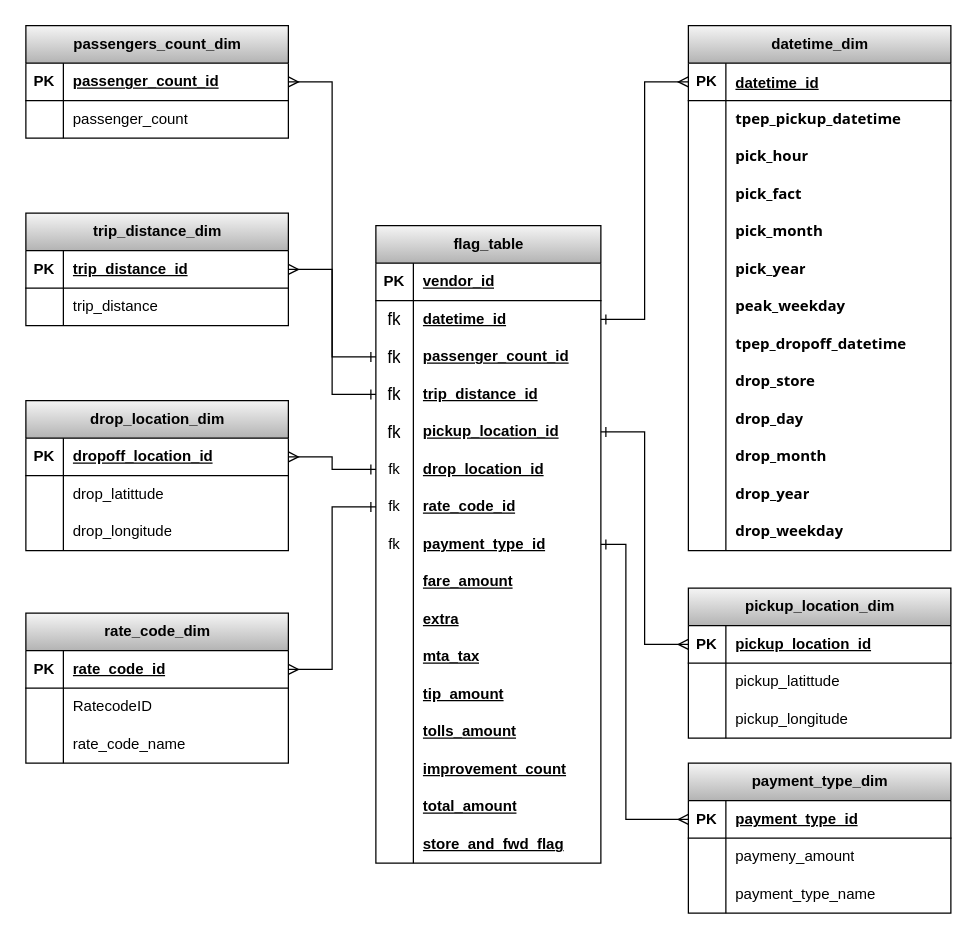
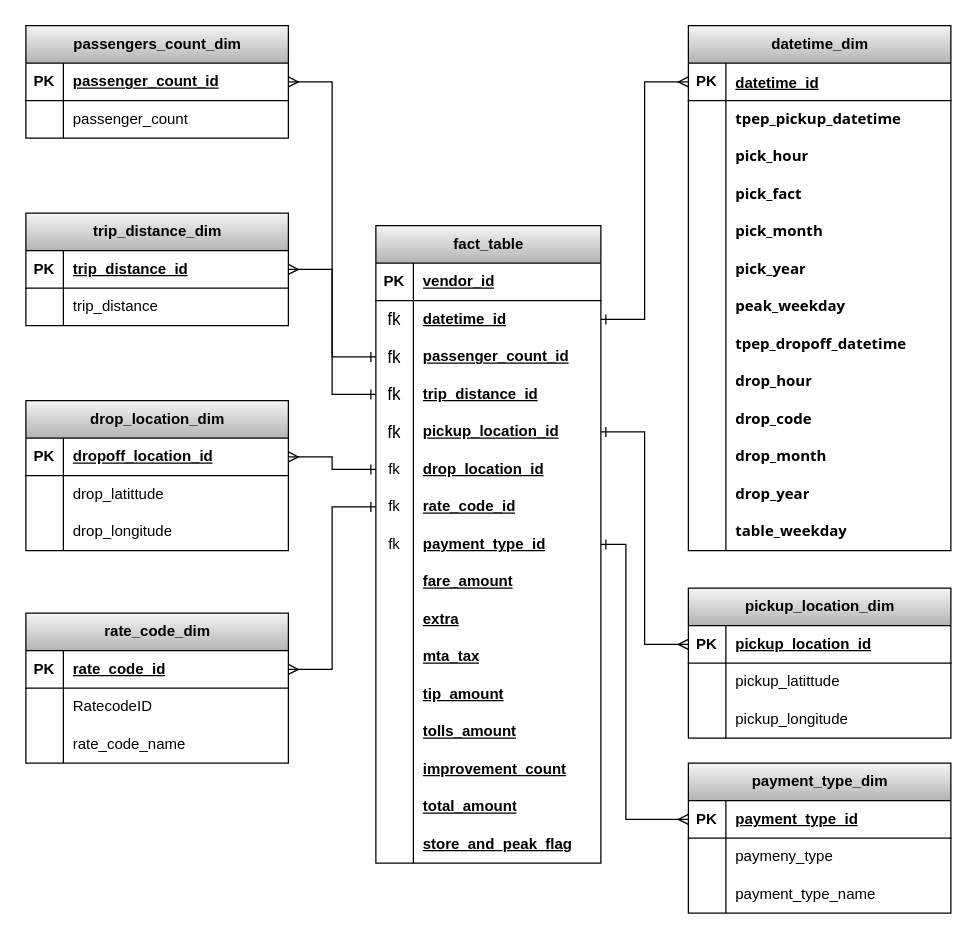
node "flag_table": label "flag_table" -> "fact_table"
node "drop_store": label "drop_store" -> "drop_hour"
node "drop_day": label "drop_day" -> "drop_code"
node "drop_weekday": label "drop_weekday" -> "table_weekday"
node "store_and_fwd_flag": label "store_and_fwd_flag" -> "store_and_peak_flag"
node "paymeny_amount": label "paymeny_amount" -> "paymeny_type"
